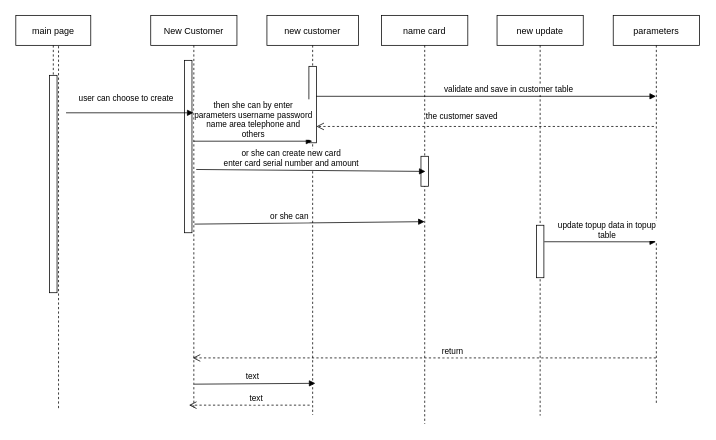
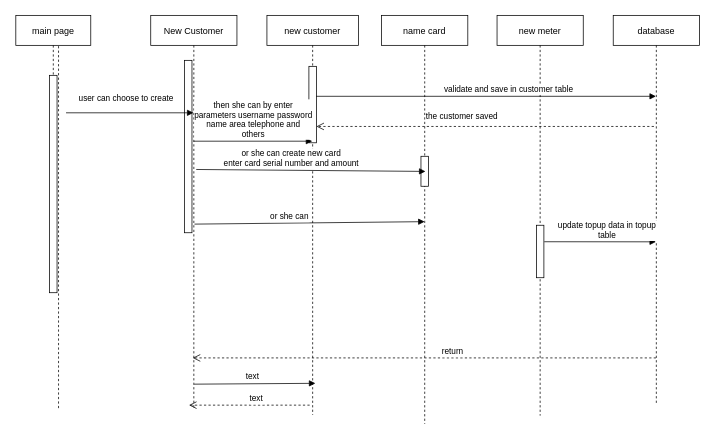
node "new update": label "new update" -> "new meter"
node "parameters": label "parameters" -> "database"
